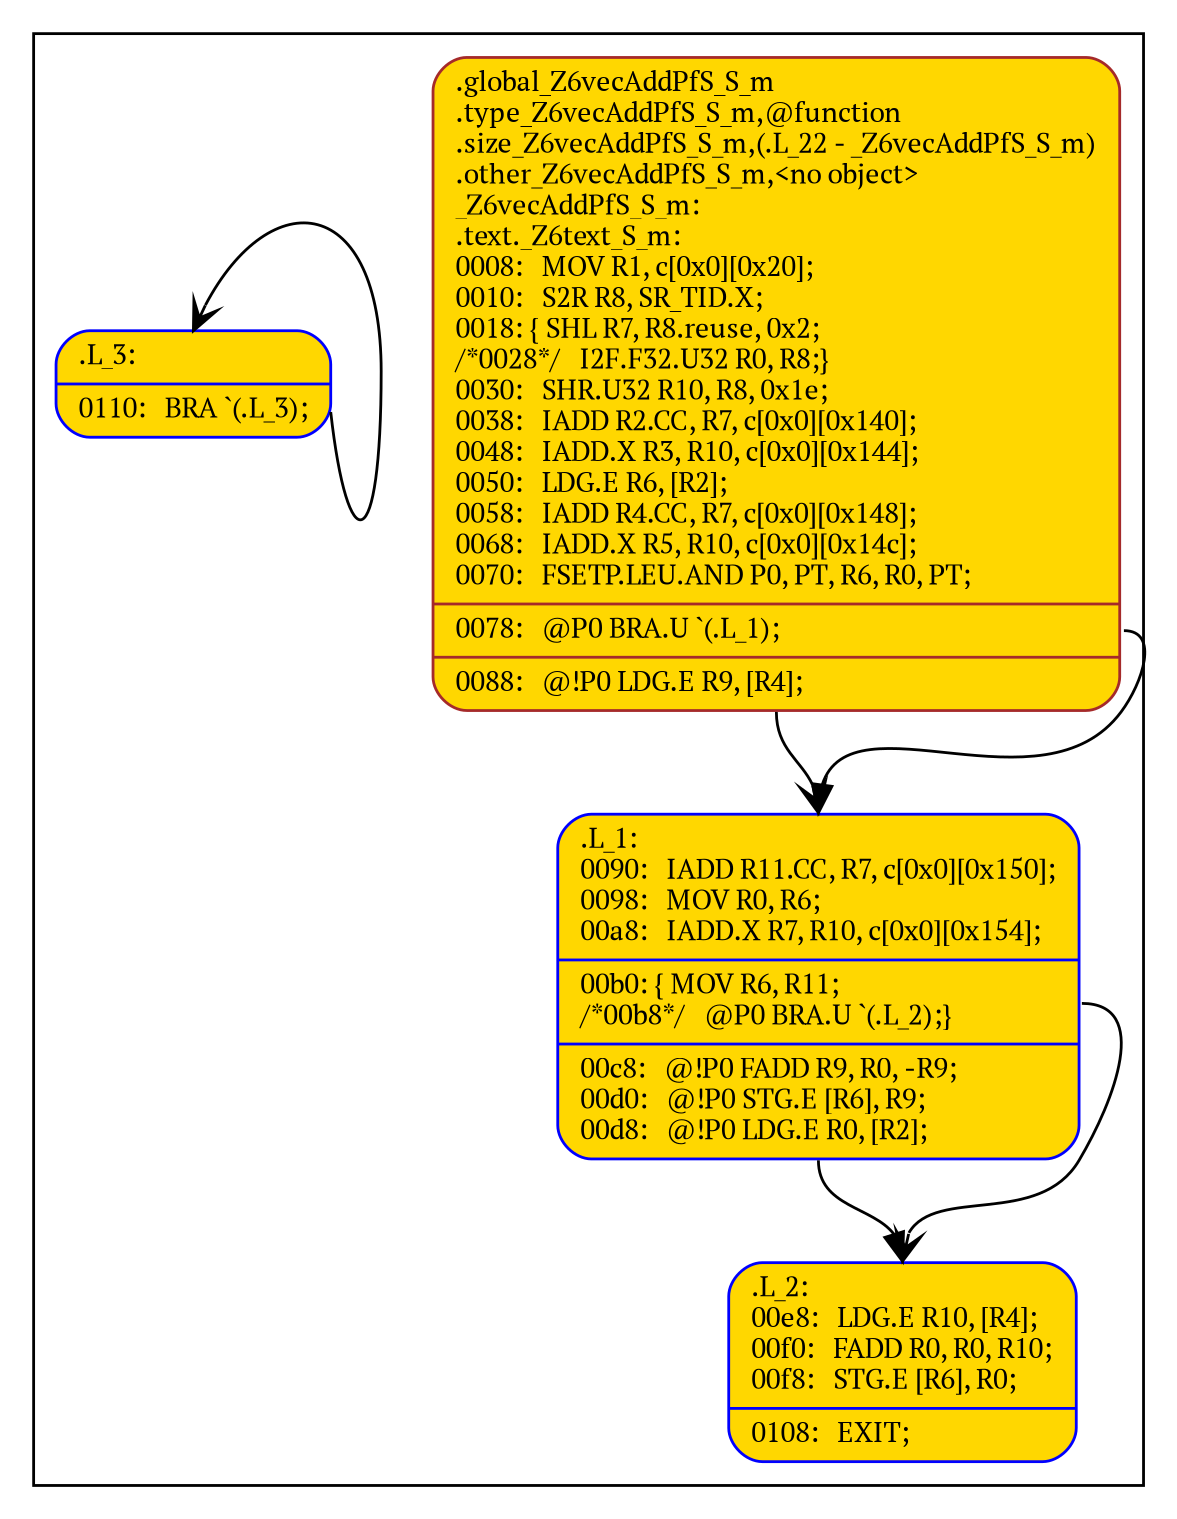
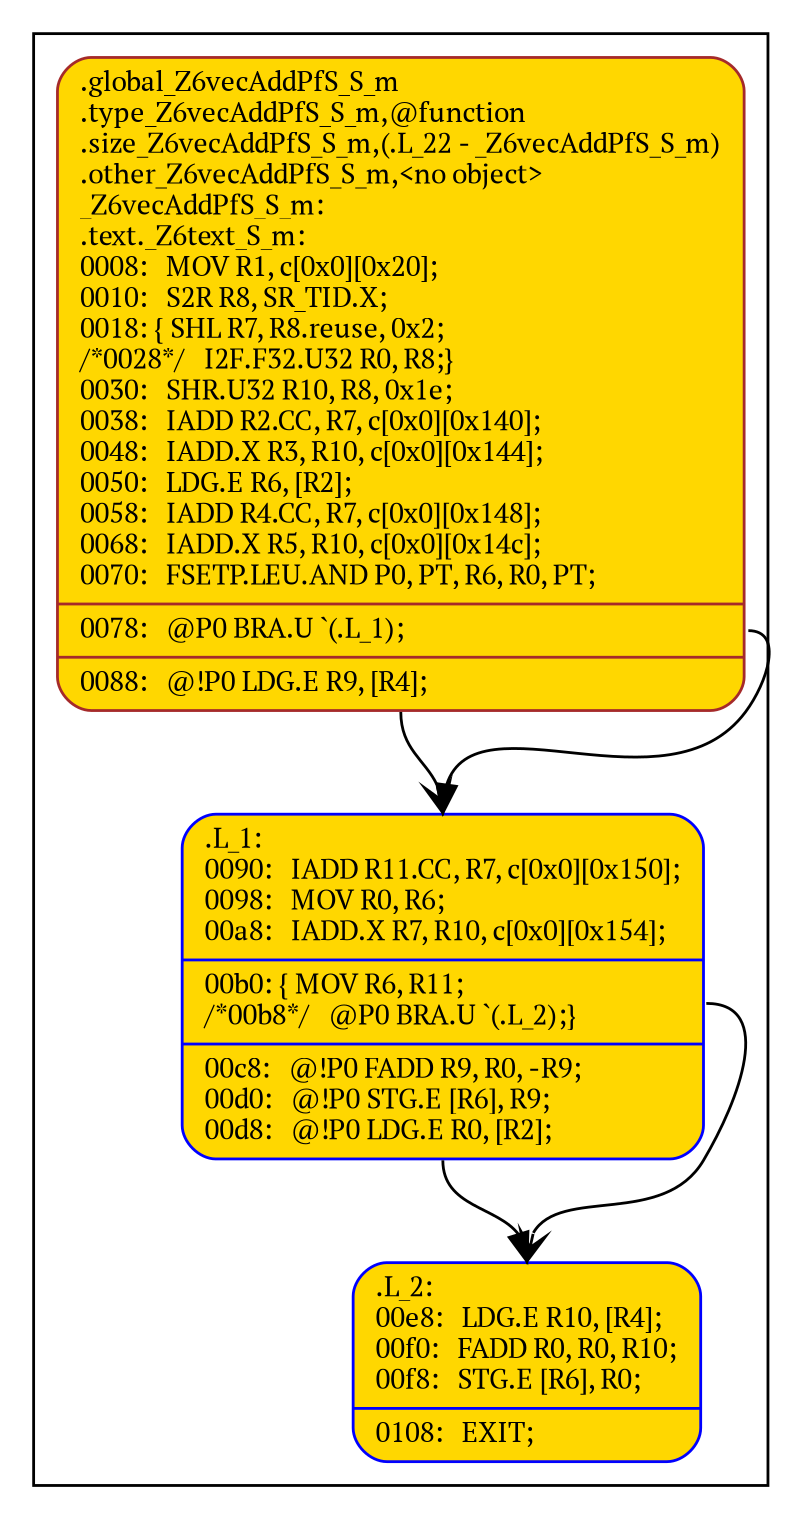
node ".L_3:": removed
